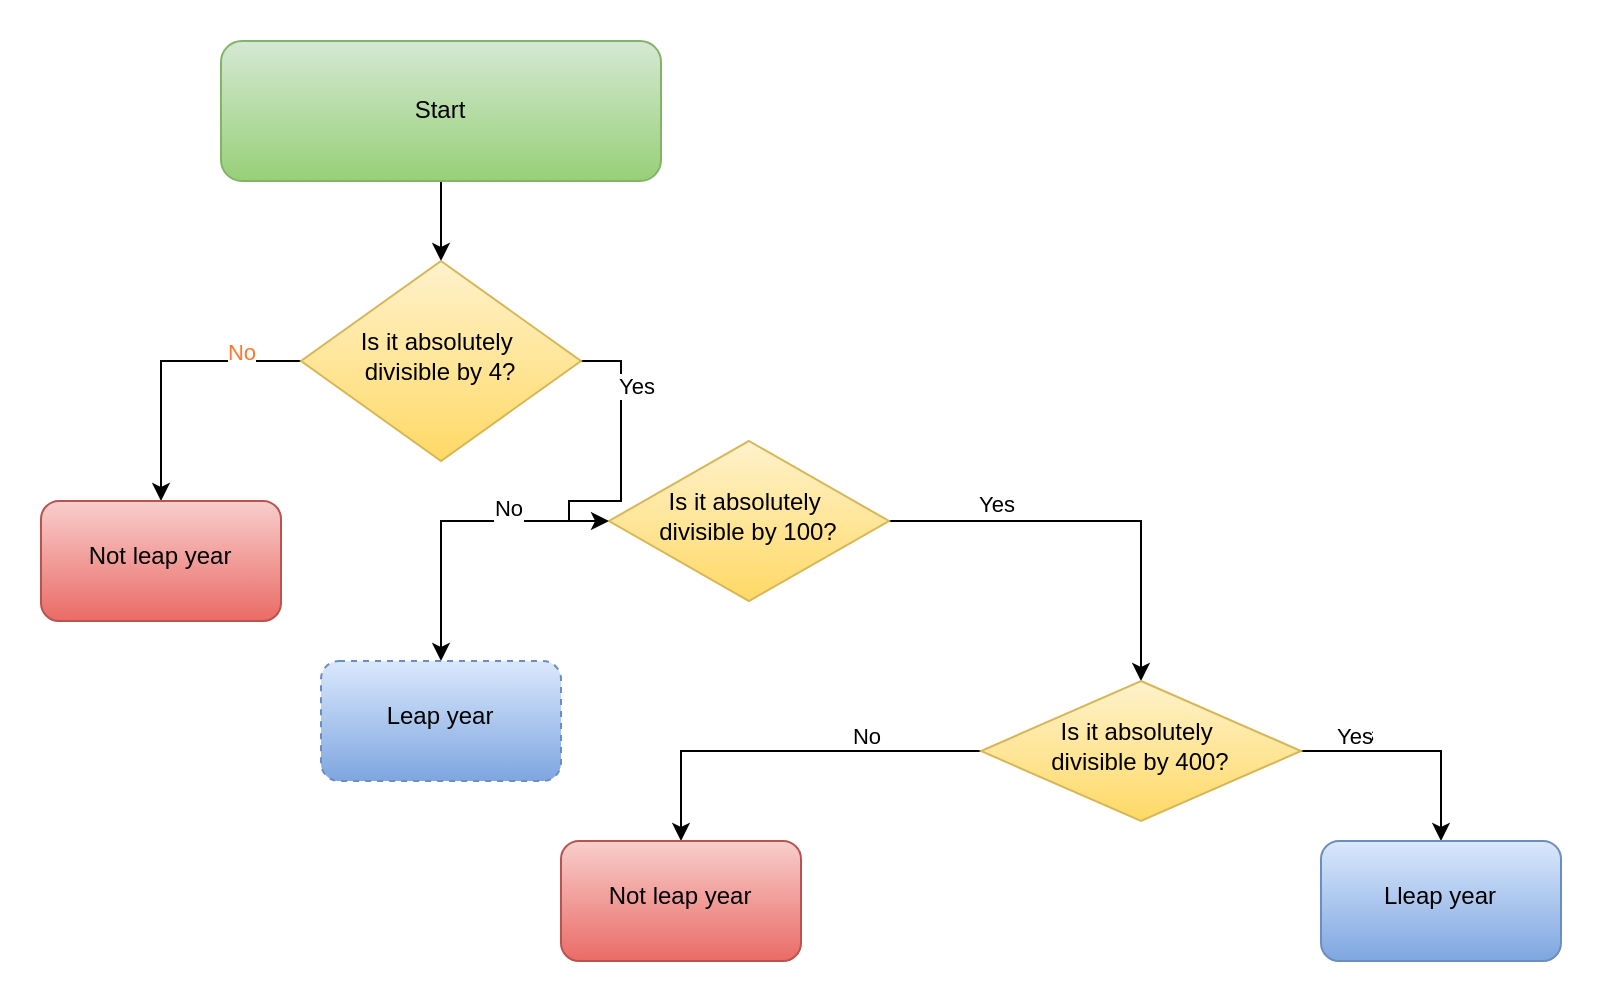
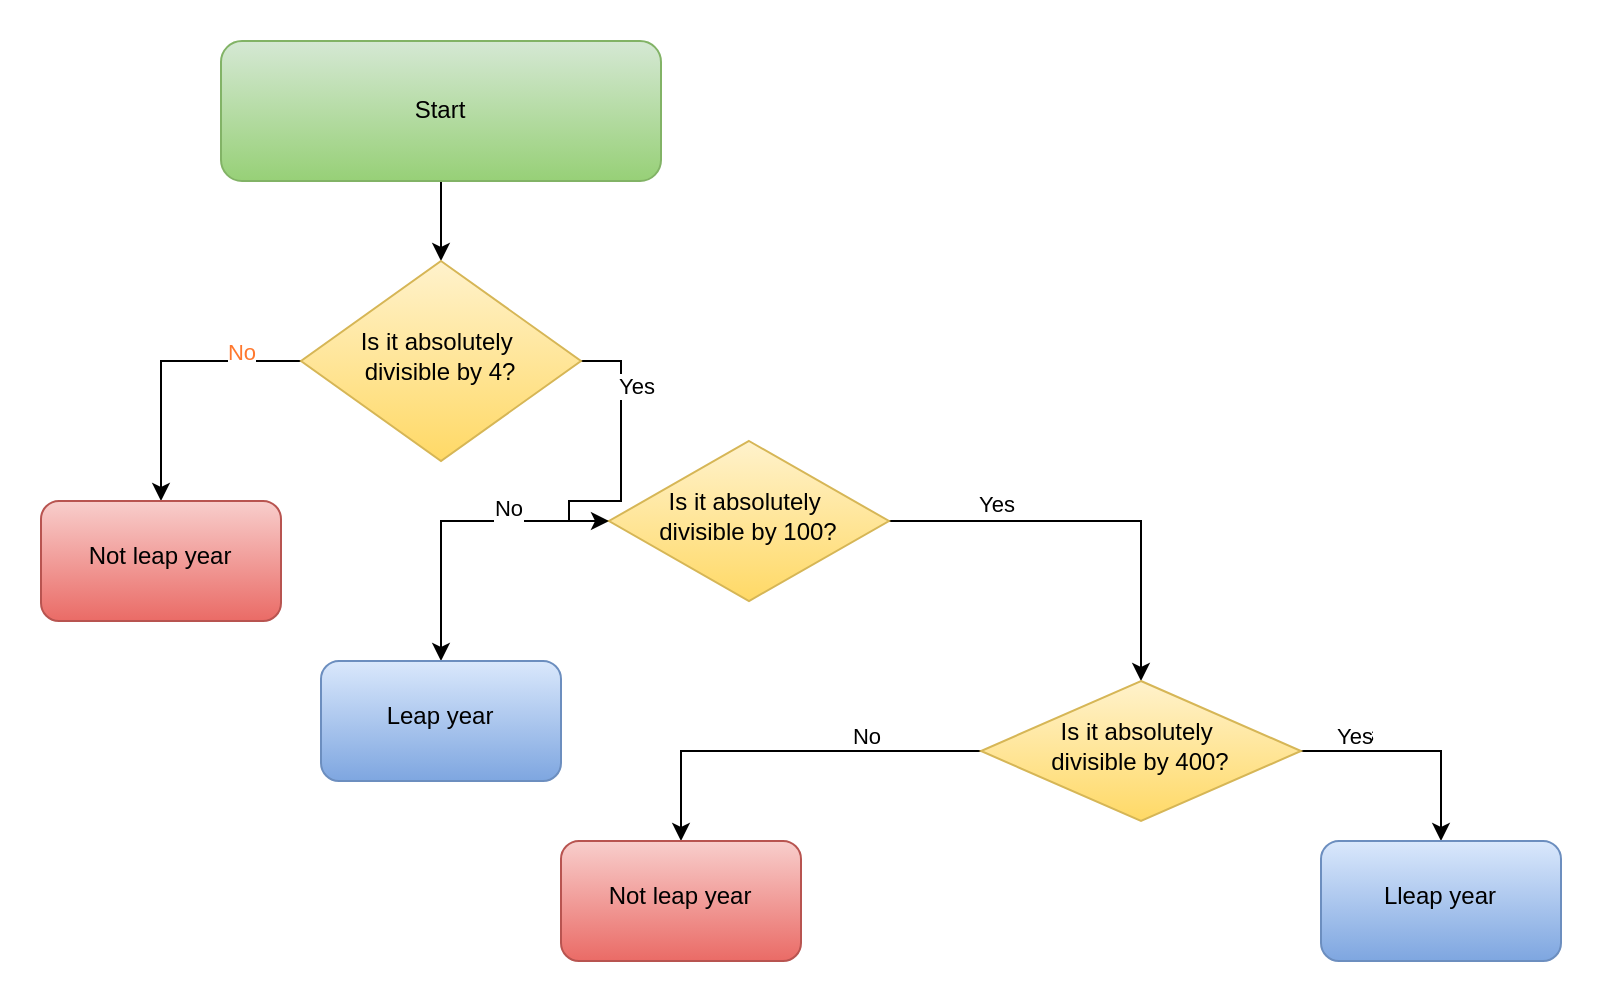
node "Leap year": style dashed -> solid
